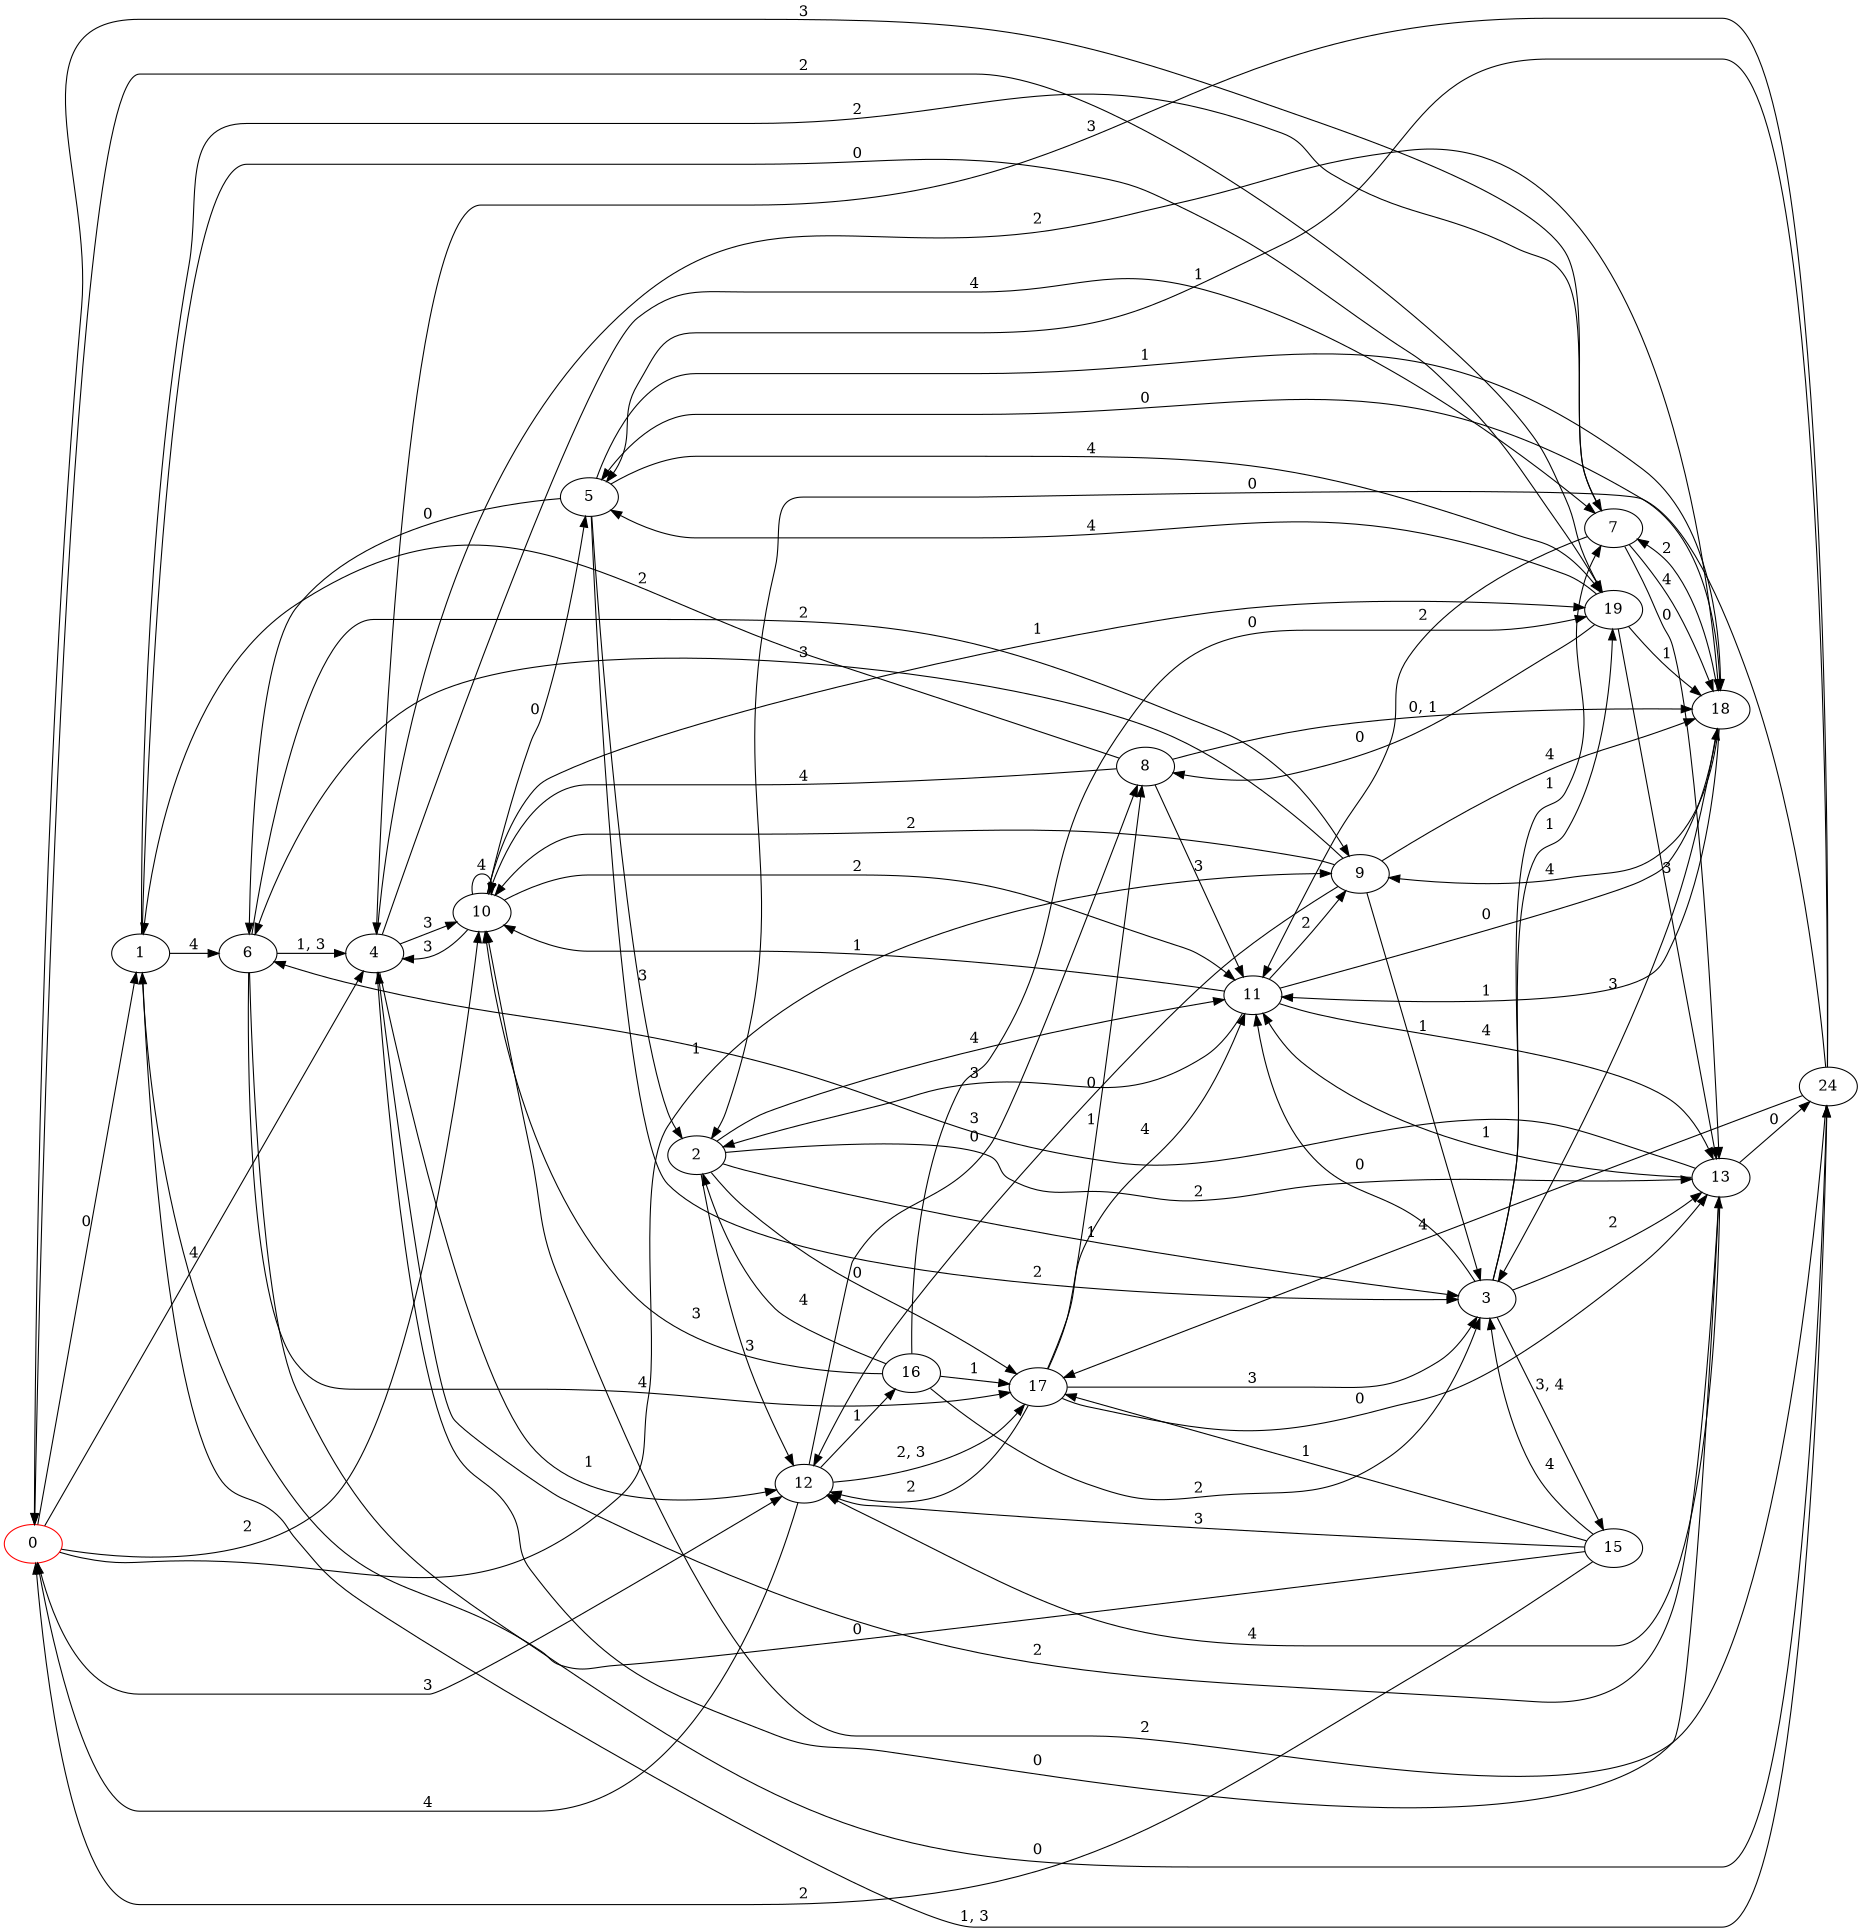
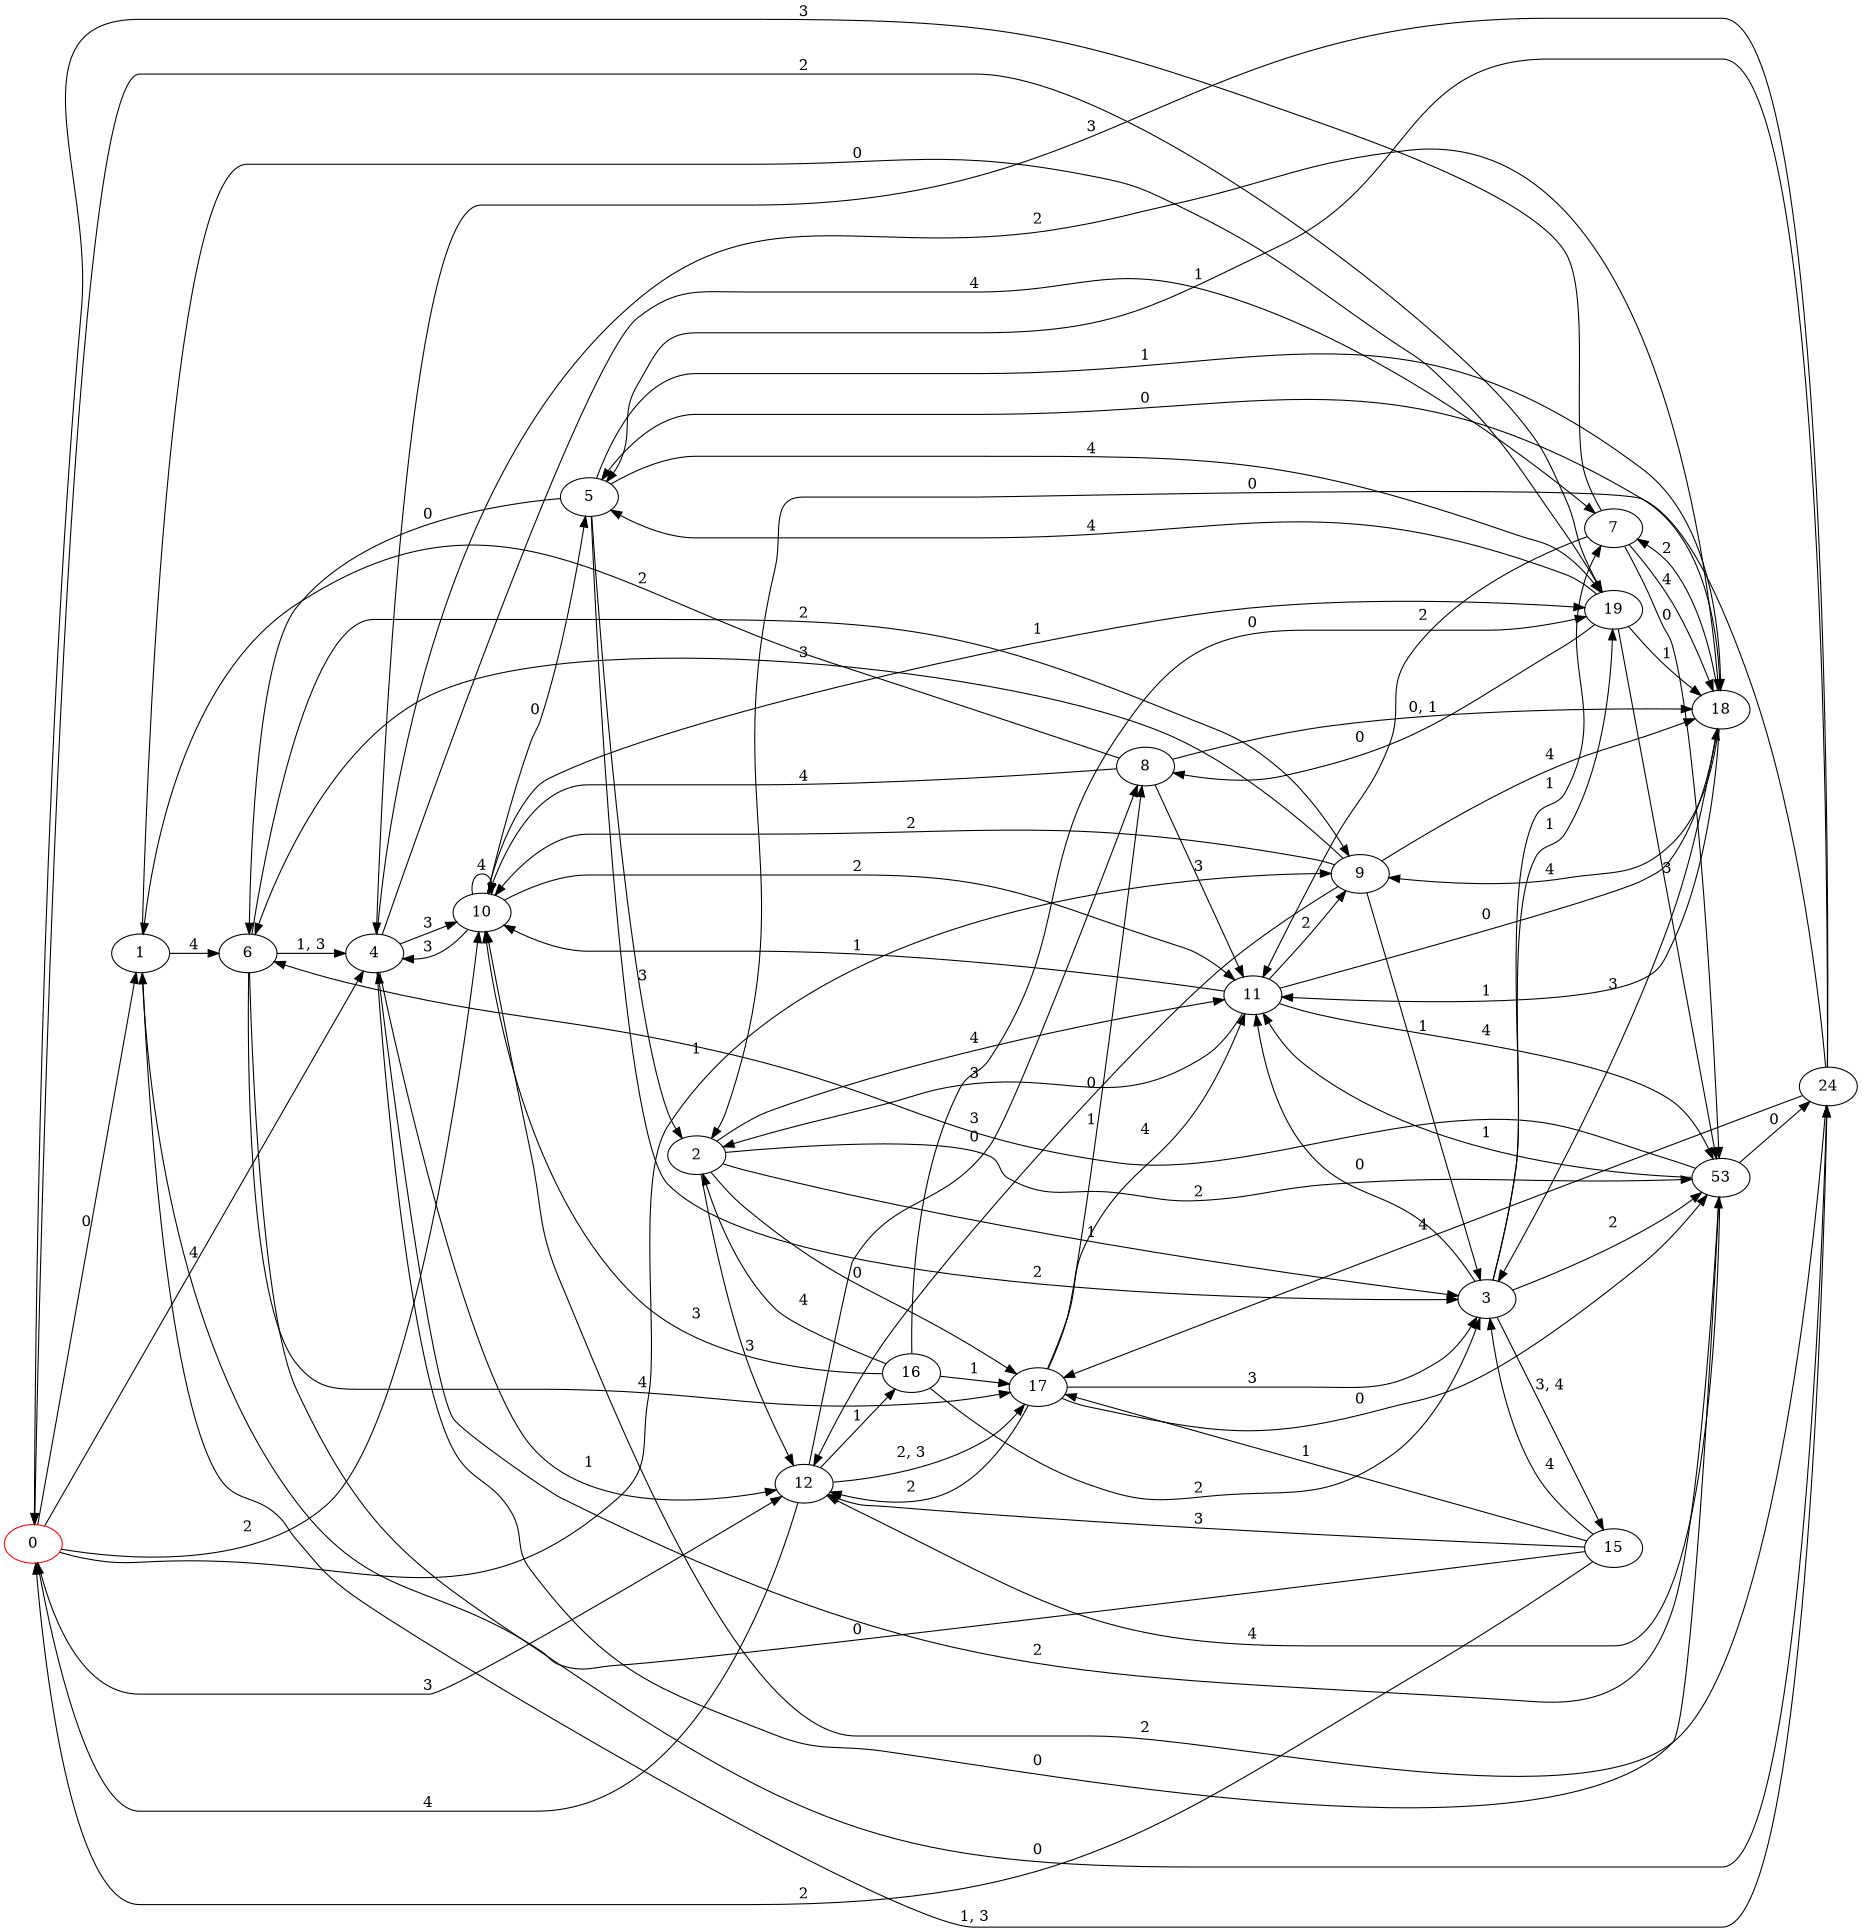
edge "1" -> "7": removed, label "2"
node "13": label "13" -> "53"
